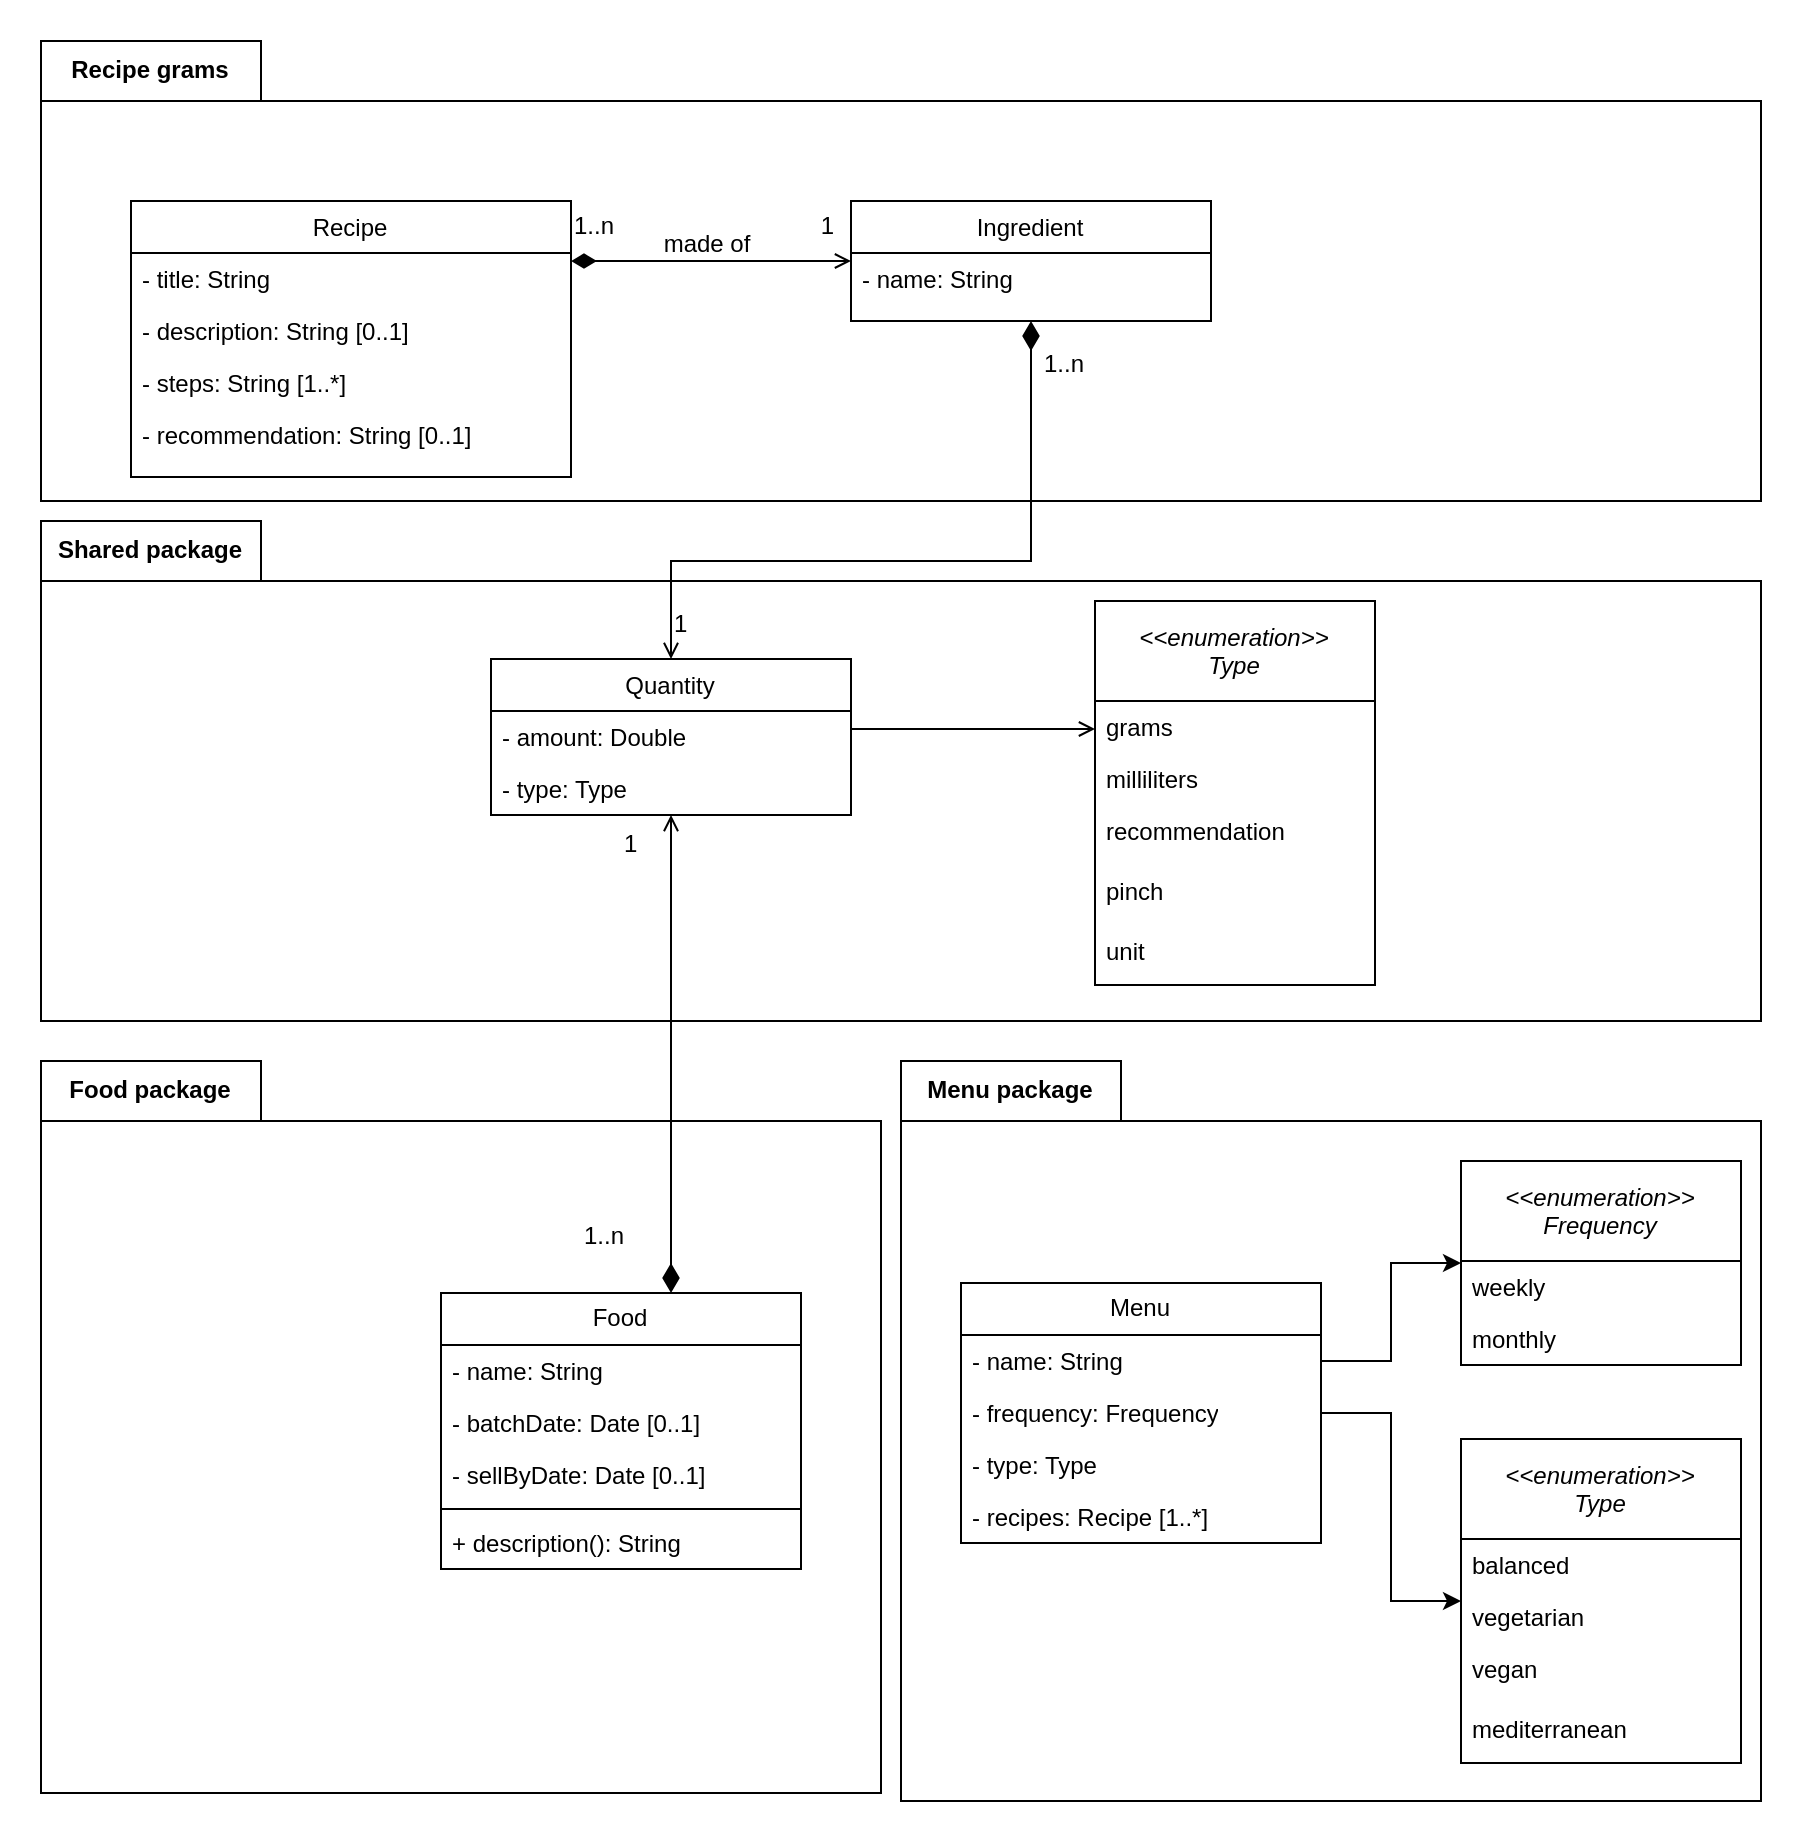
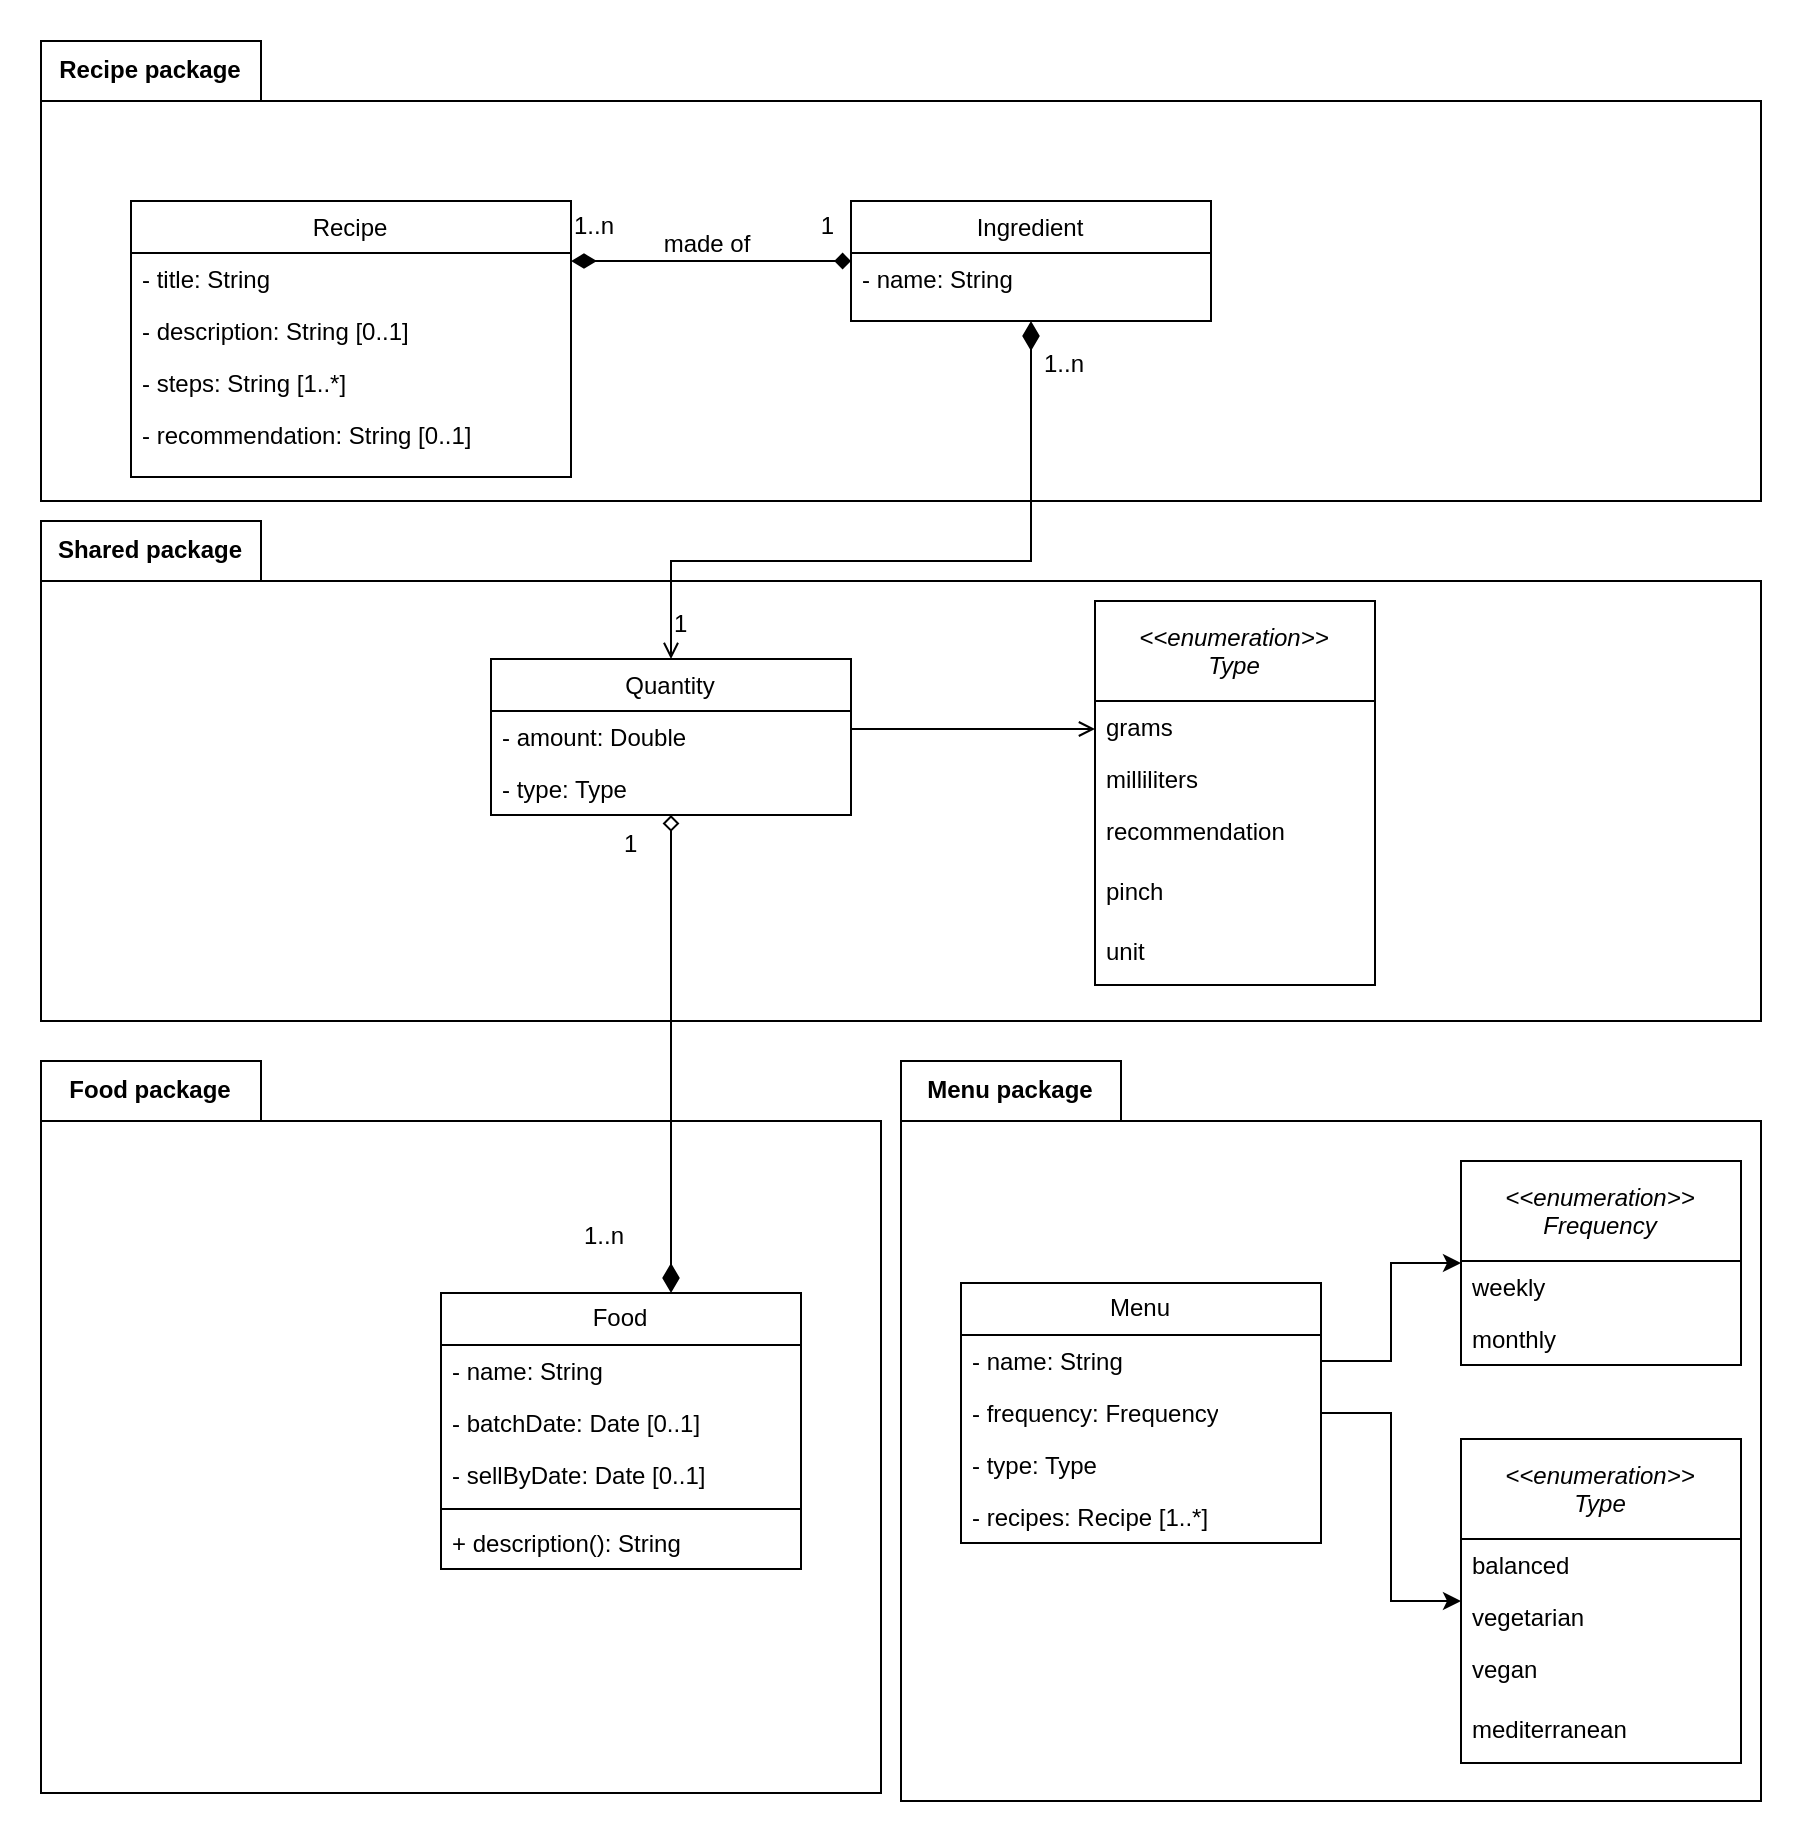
node "Recipe grams": label "Recipe grams" -> "Recipe package"
edge "Ingredient" -- "Recipe": arrowhead open -> diamond
edge "Quantity" -- "Food": arrowhead open -> diamond
